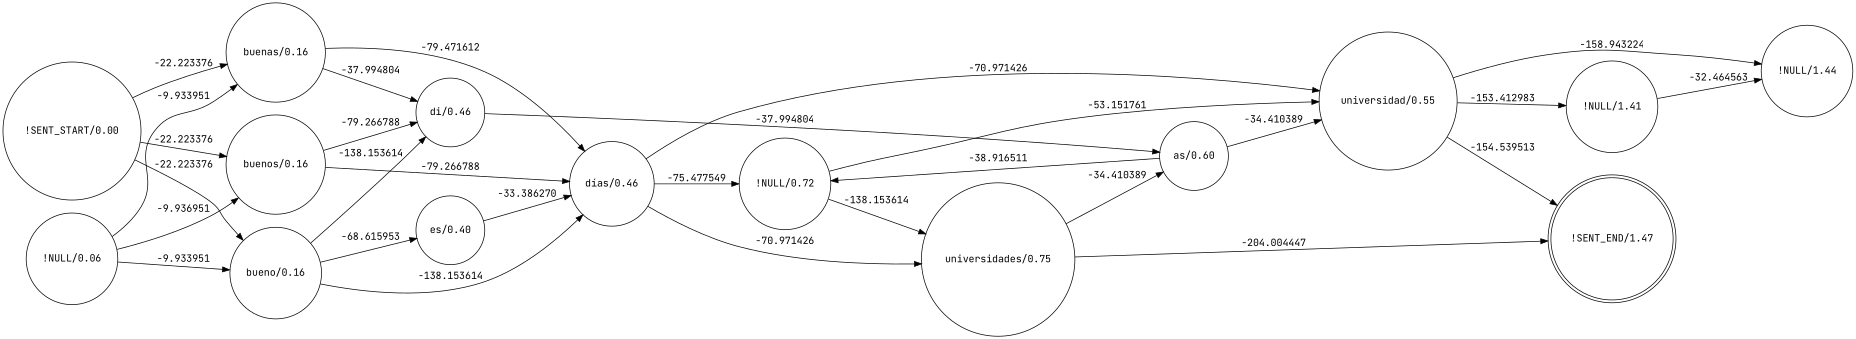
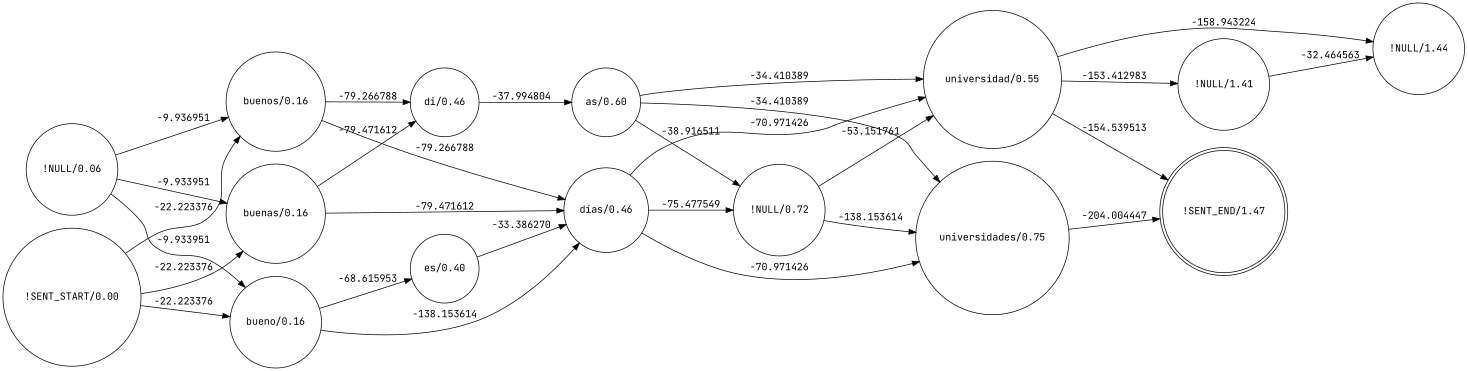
edge "buenas/0.16" -> "di/0.46": label "-37.994804" -> "-79.471612"
edge "bueno/0.16" -> "di/0.46": removed, label "-138.153614"
edge "universidades/0.75" -> "as/0.60": reversed
